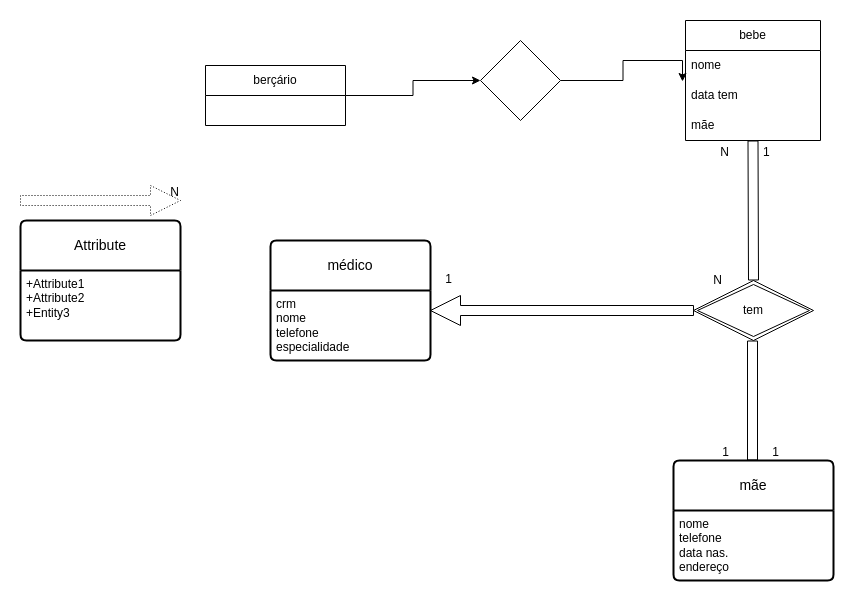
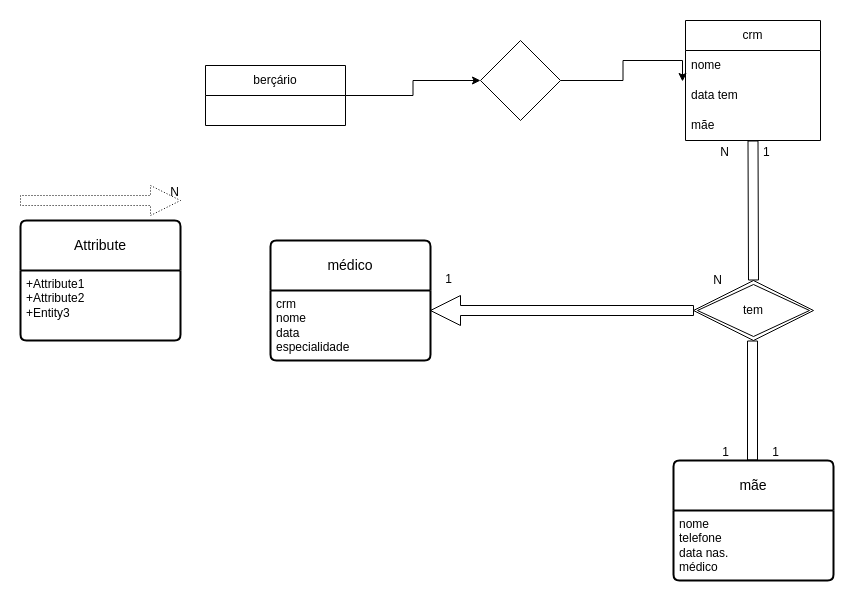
node "bebe": label "bebe" -> "crm"
node "crm nome telefone especialidade": label "crm nome telefone especialidade" -> "crm nome data especialidade"
node "nome telefone data nas. endereço": label "nome telefone data nas. endereço" -> "nome telefone data nas. médico"
